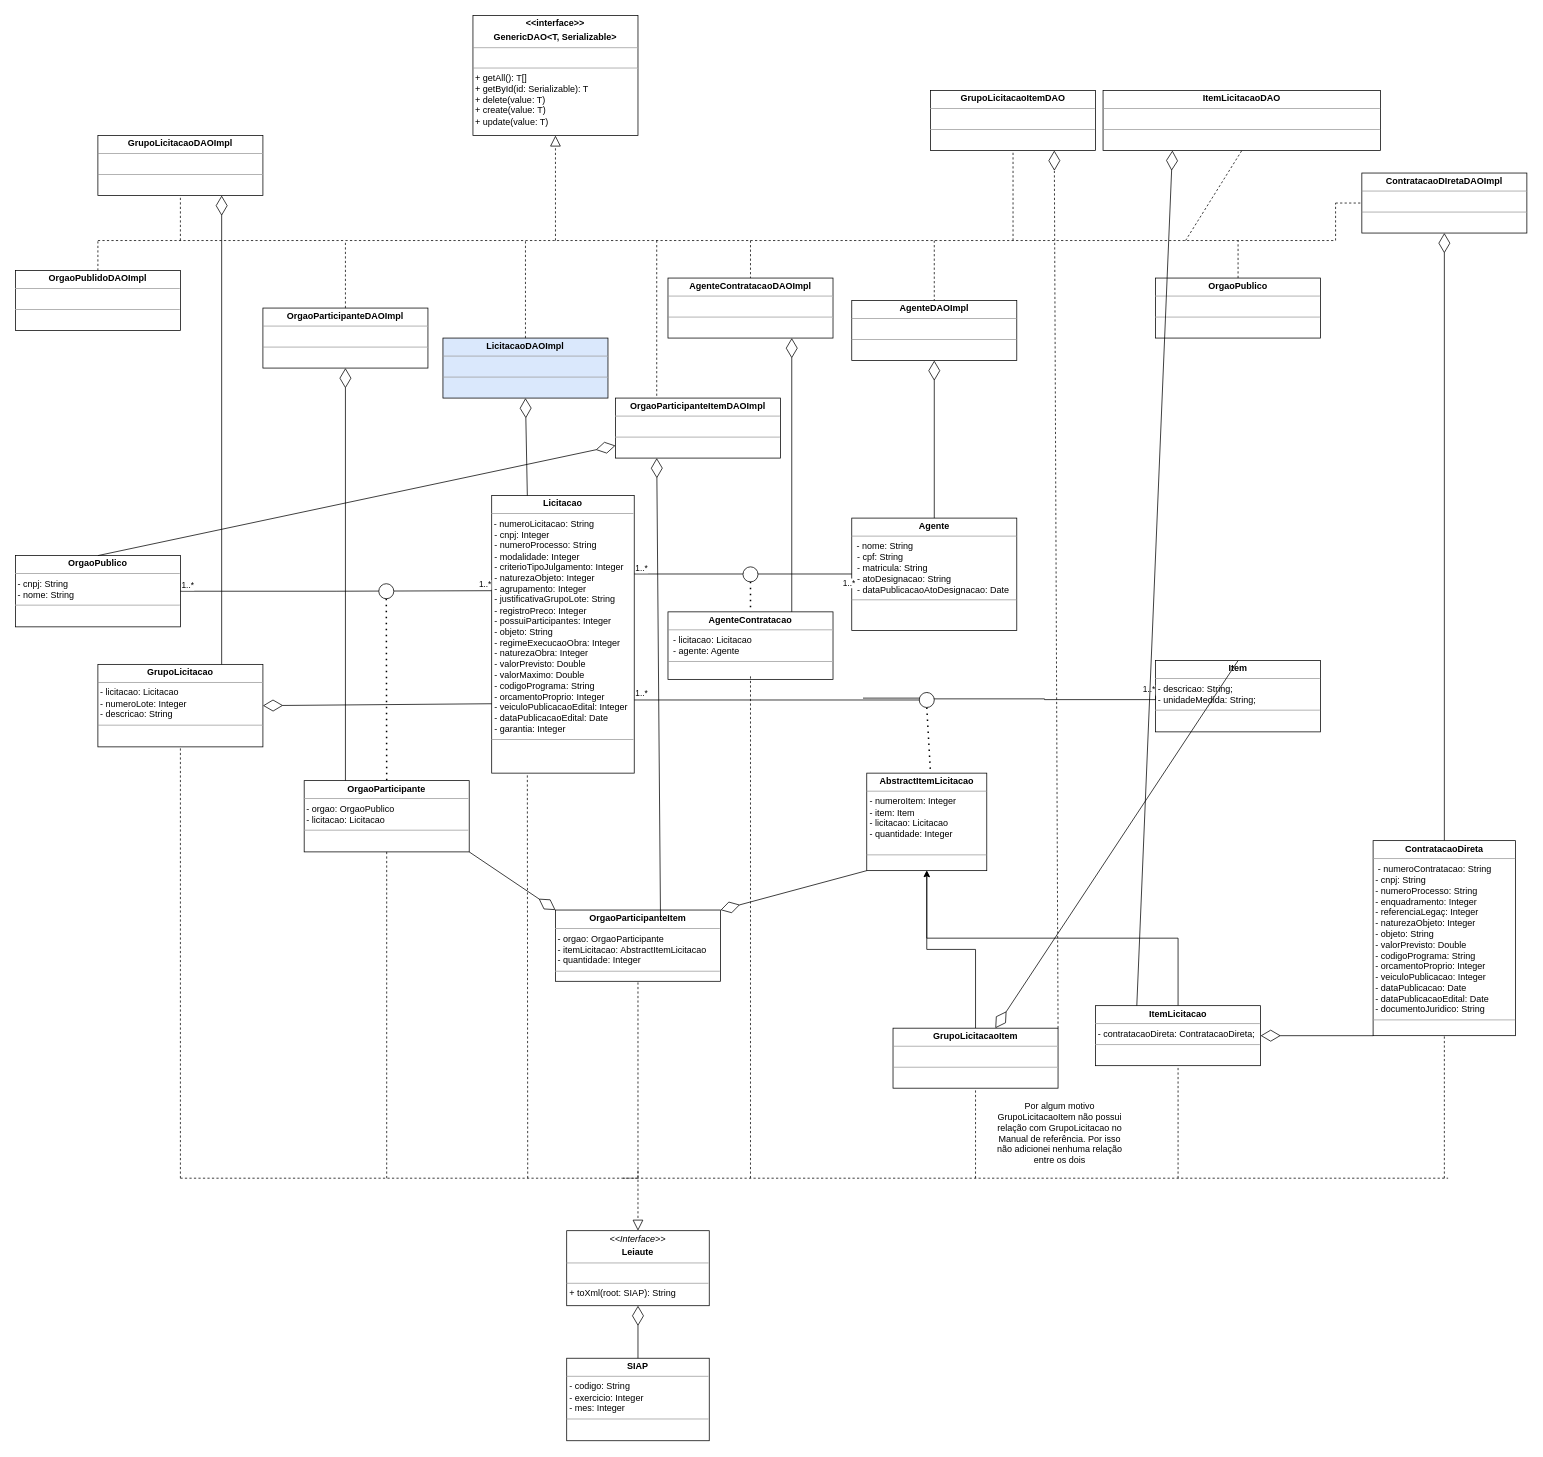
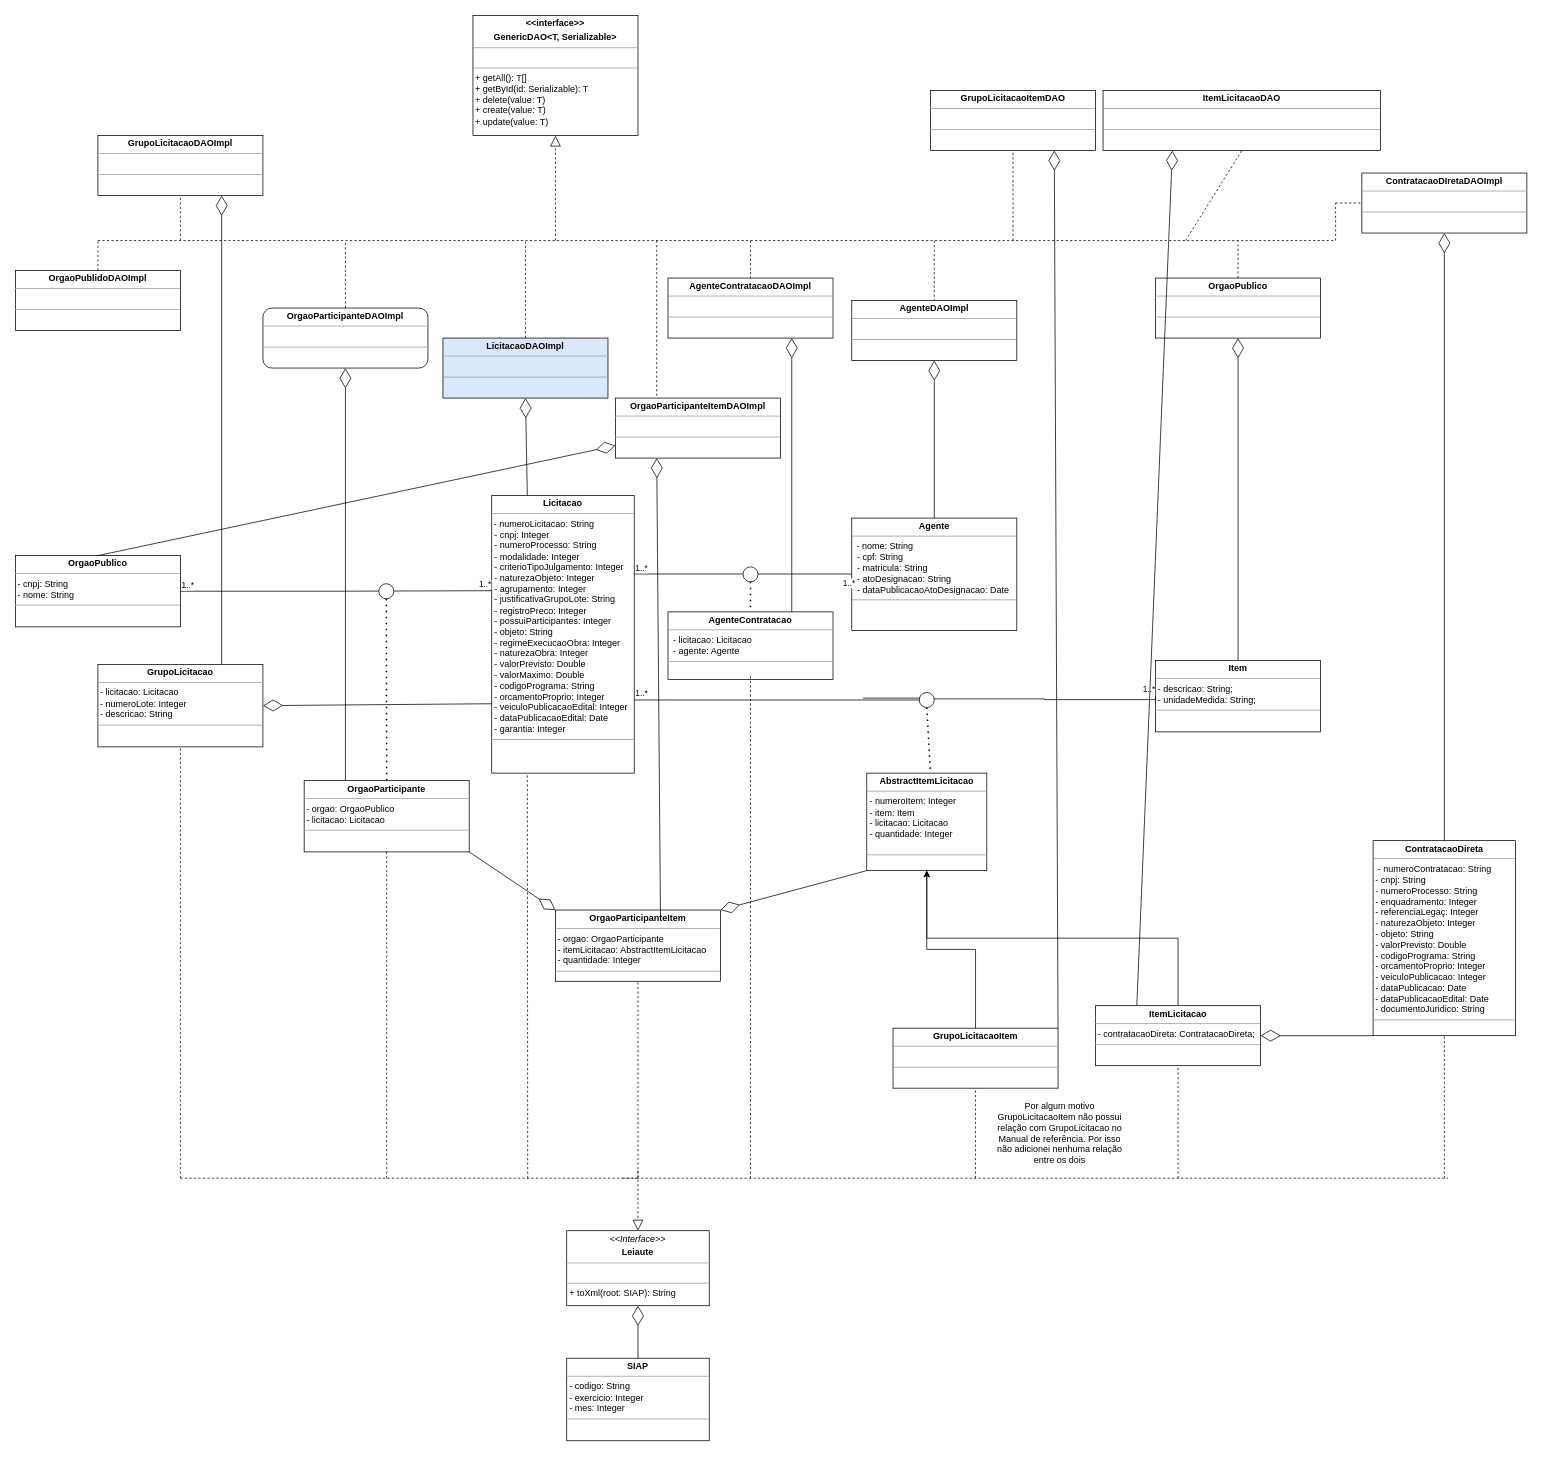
node "OrgaoParticipanteDAOImpl": shape rectangle -> rounded rectangle
edge "GrupoLicitacaoItem" -> "GrupoLicitacaoItemDAO": style dashed -> solid
edge "Item - descricao: String; - unidadeMedida: String;" -> "GrupoLicitacaoItem": now "Item - descricao: String; - unidadeMedida: String;" -> "OrgaoPublico"
